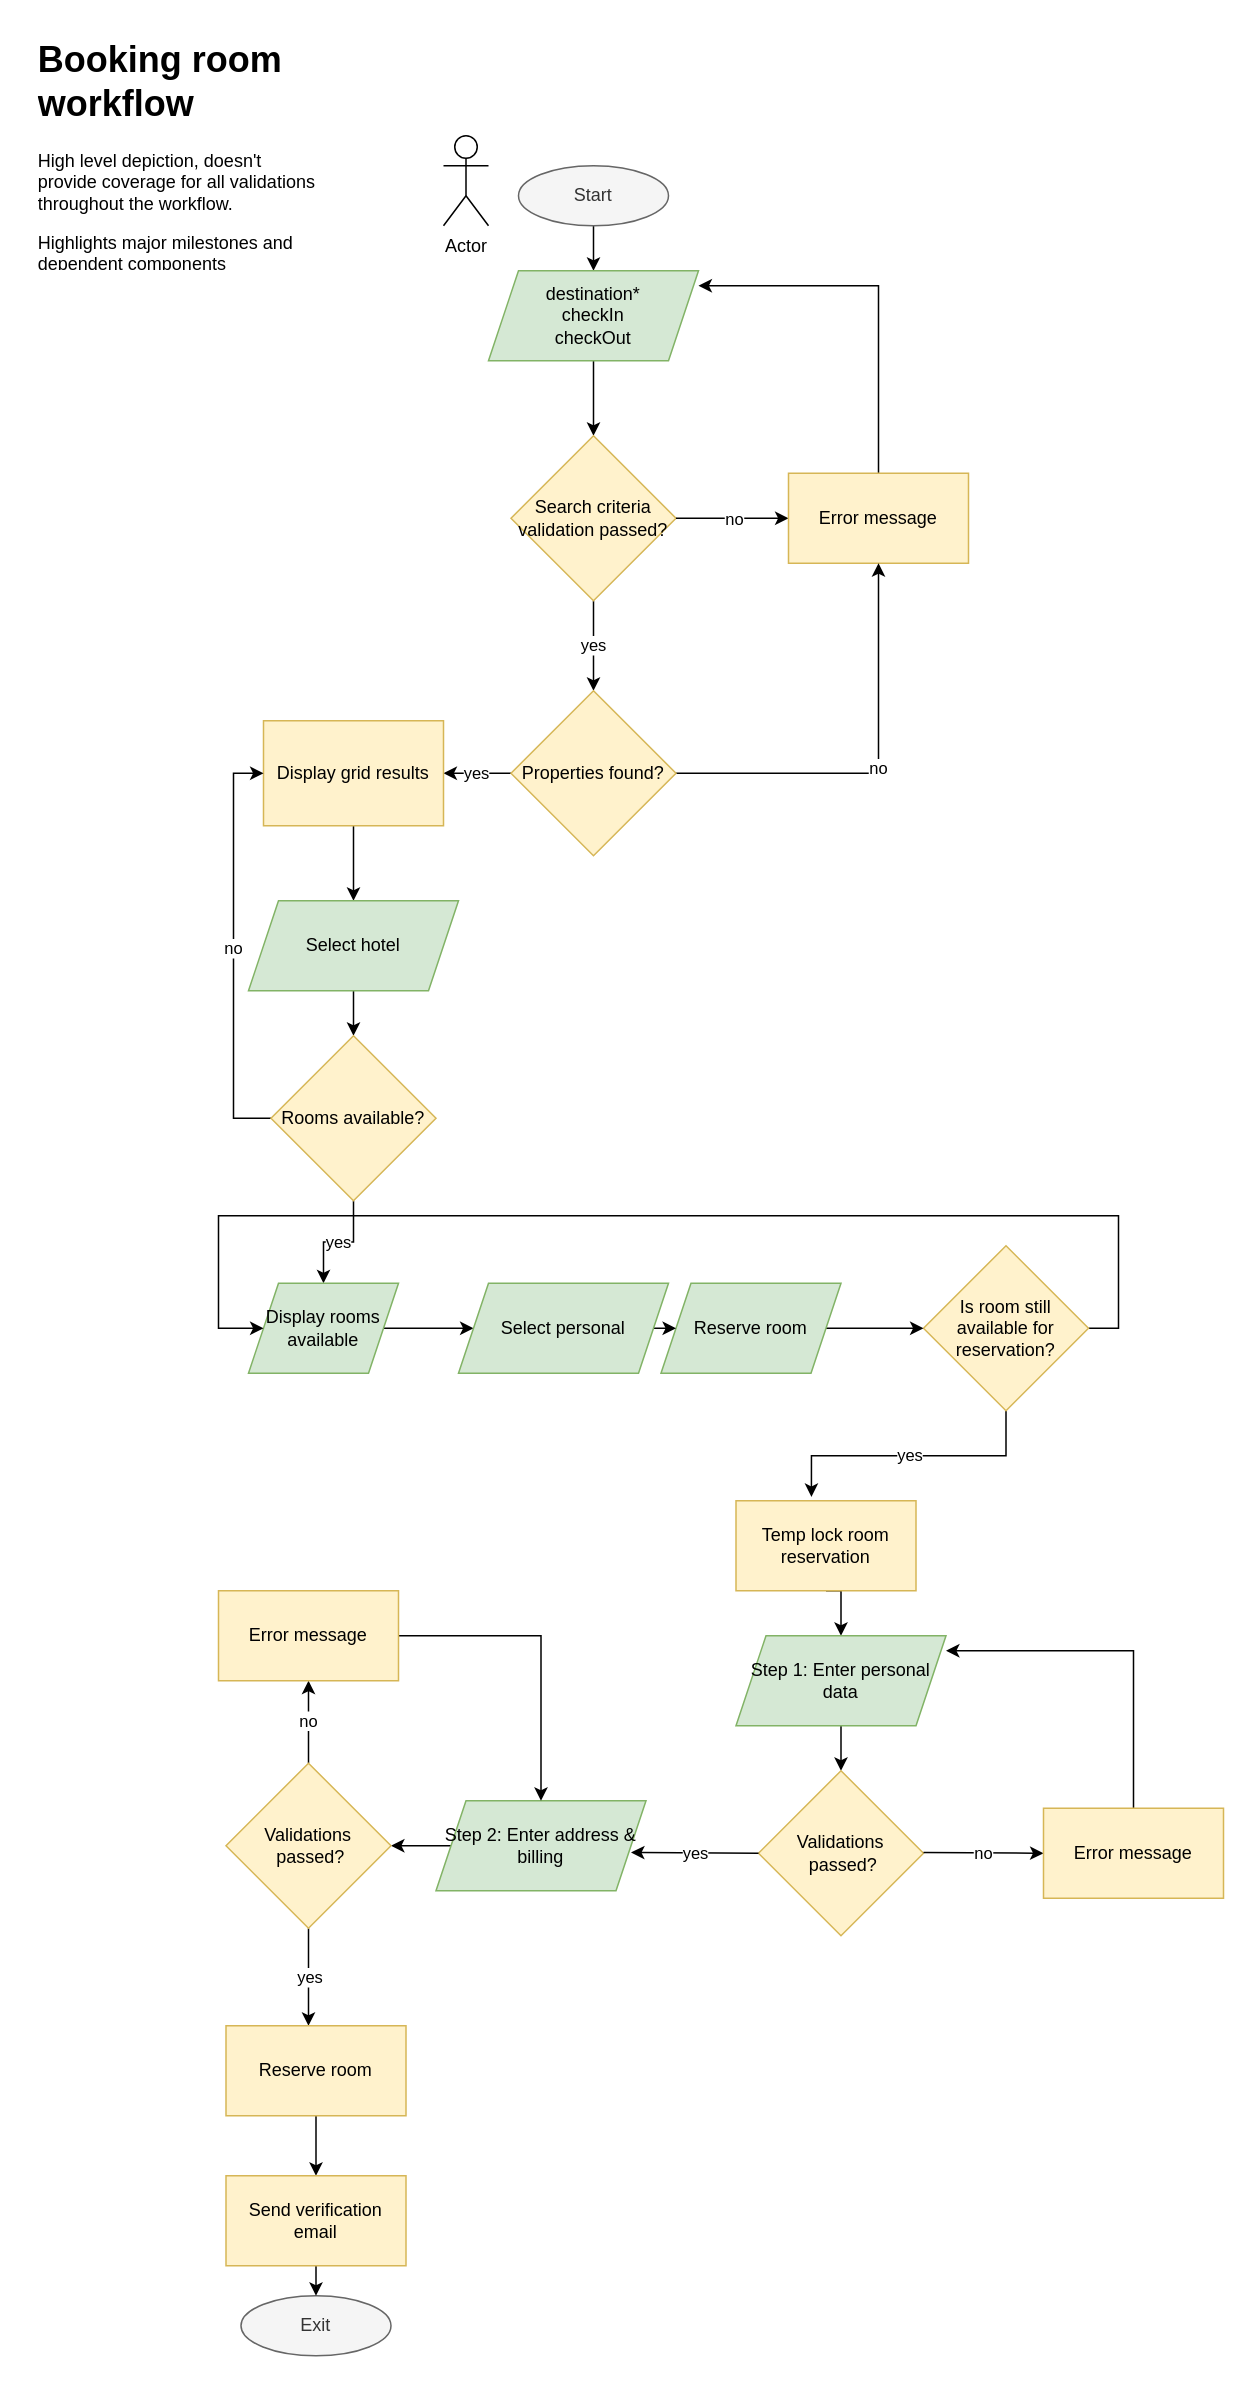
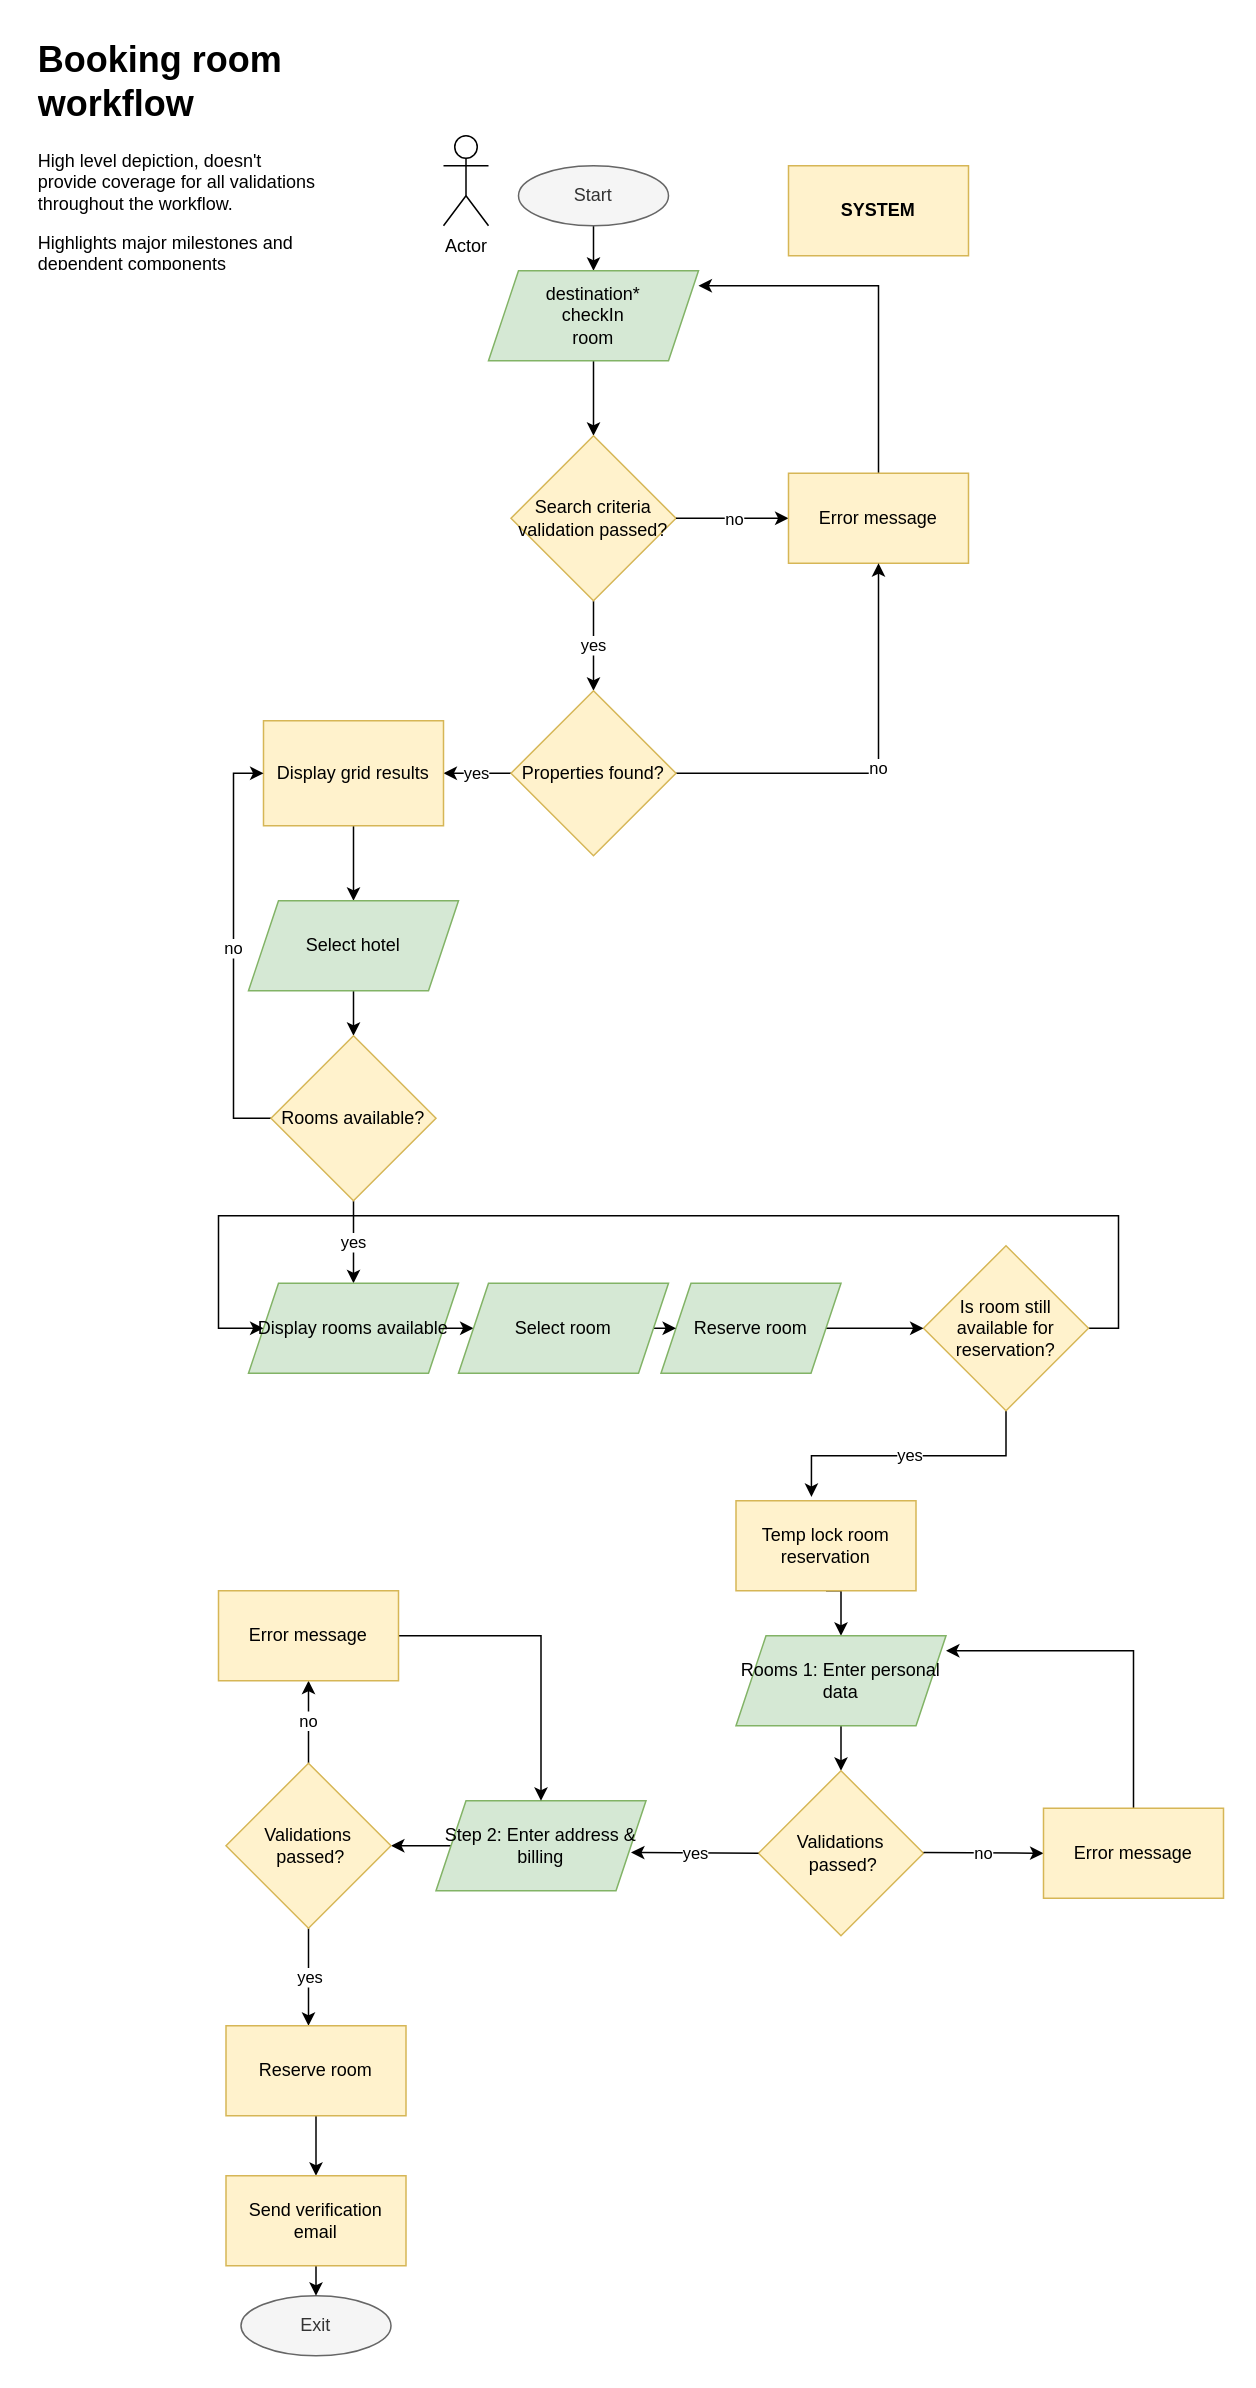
node "SYSTEM": added
node "destination* checkIn checkOut": label "destination* checkIn checkOut" -> "destination* checkIn room"
node "Display rooms available": size 150x90 -> 210x90
node "Select personal": label "Select personal" -> "Select room"
node "Step 1: Enter personal data": label "Step 1: Enter personal data" -> "Rooms 1: Enter personal data"
